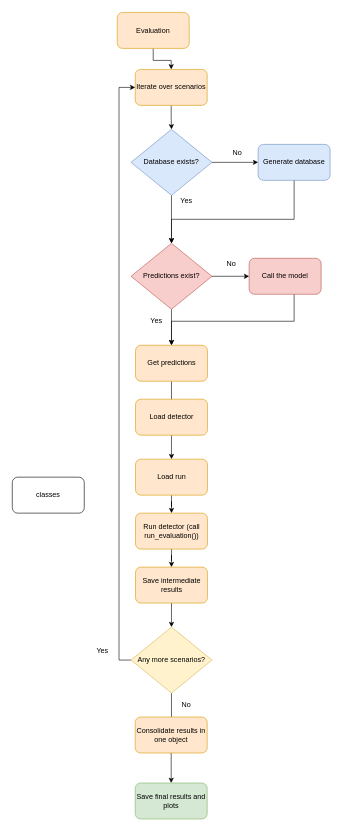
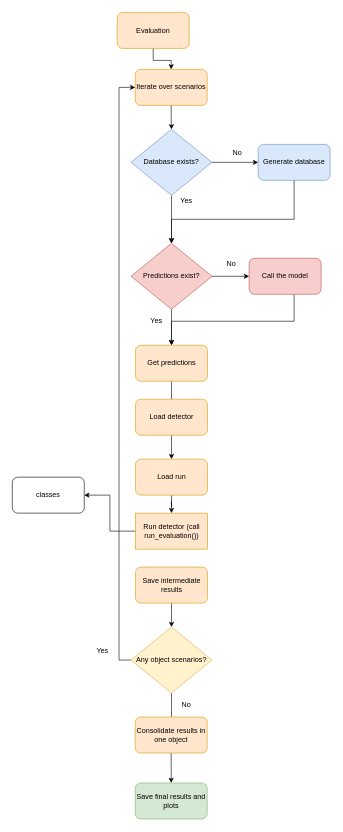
node "Run detector (call run_evaluation())": shape rounded rectangle -> rectangle
edge "Run detector (call run_evaluation())" -> "Save intermediate results": now "Run detector (call run_evaluation())" -> "classes"
node "Any more scenarios?": label "Any more scenarios?" -> "Any object scenarios?"
